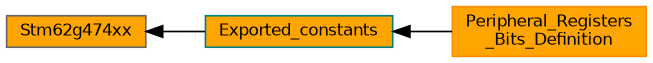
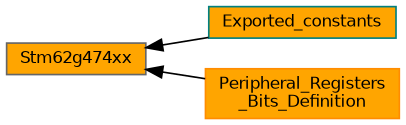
edge "Peripheral_Registers _Bits_Definition" -> "Exported_constants": now "Peripheral_Registers _Bits_Definition" -> "Stm62g474xx"
